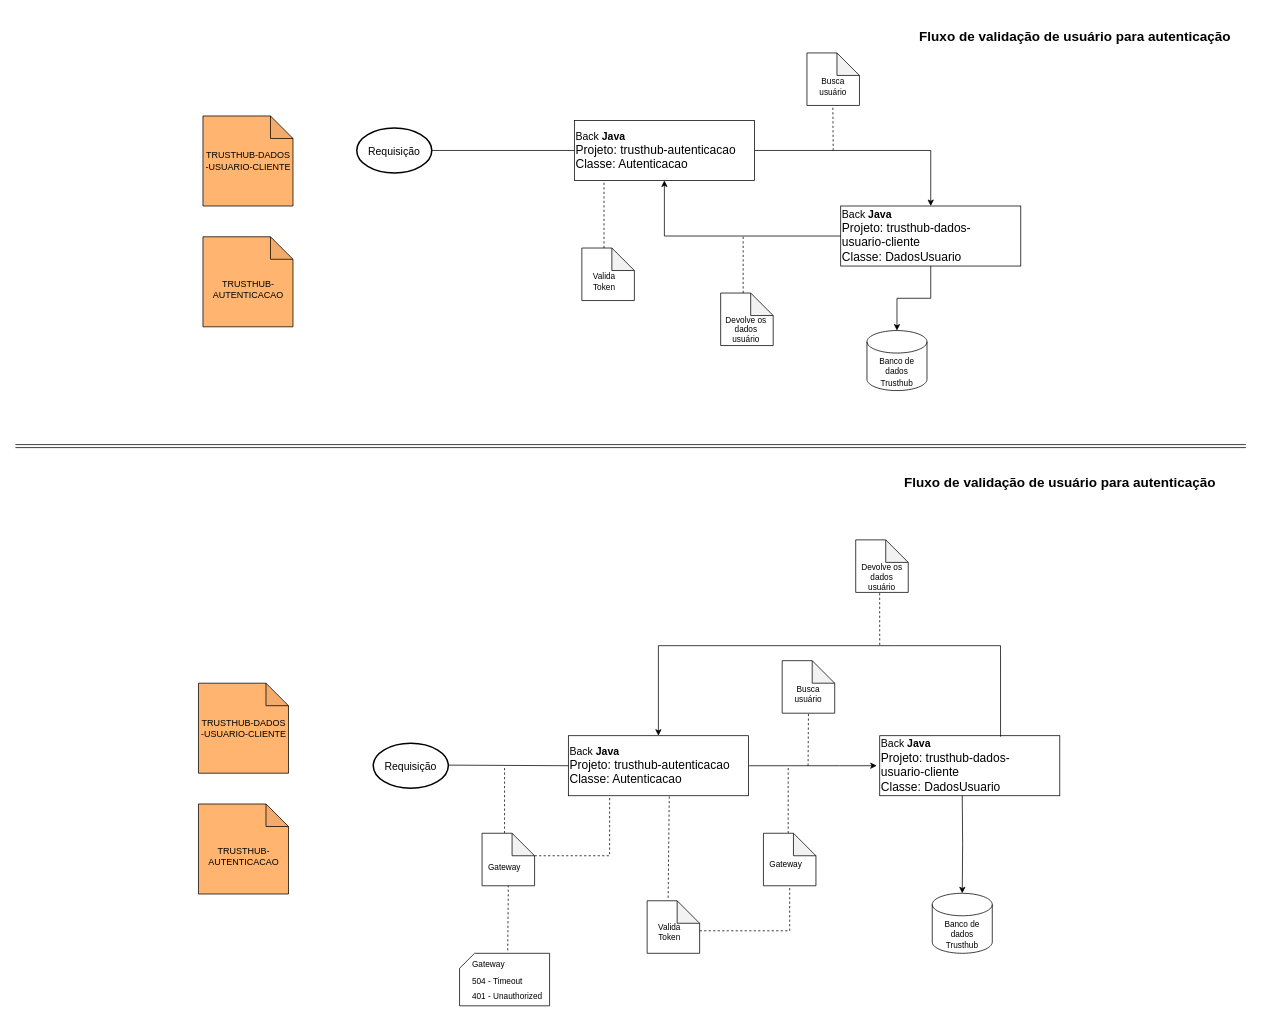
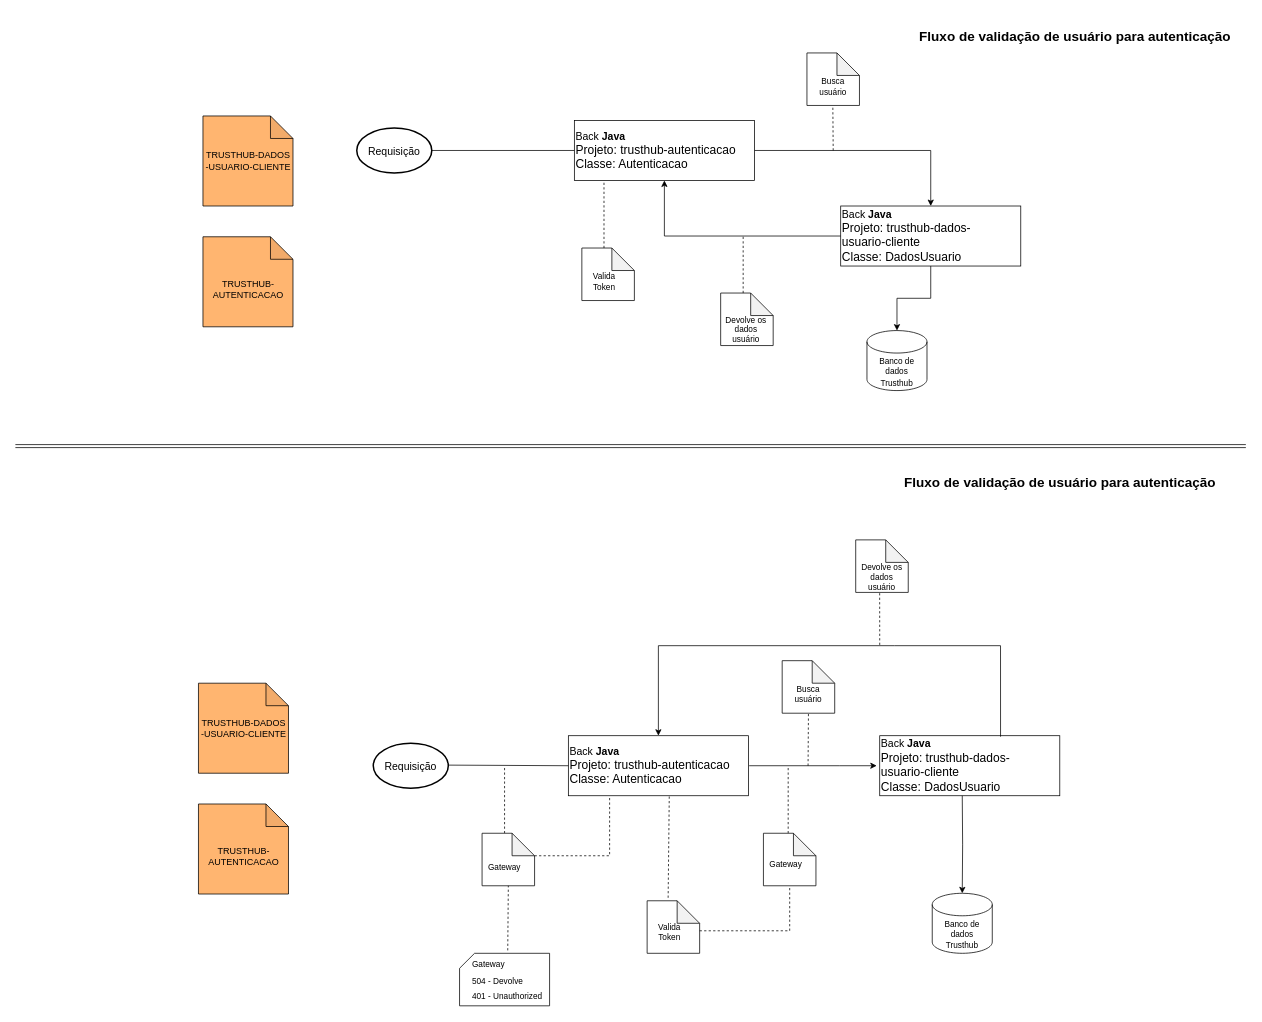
node "Gateway 504 - Timeout 401 - Unauthorized": label "Gateway 504 - Timeout 401 - Unauthorized" -> "Gateway 504 - Devolve 401 - Unauthorized"
